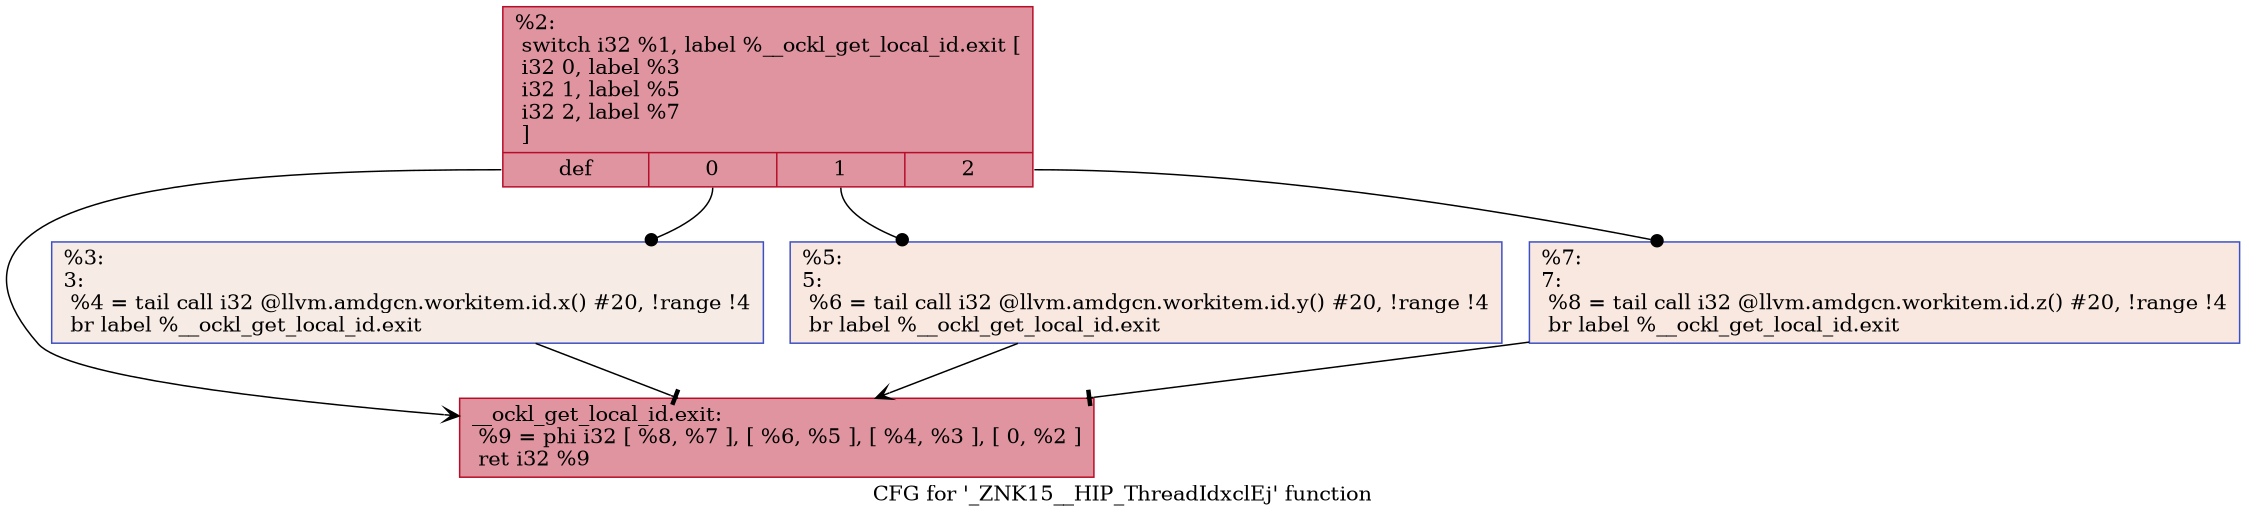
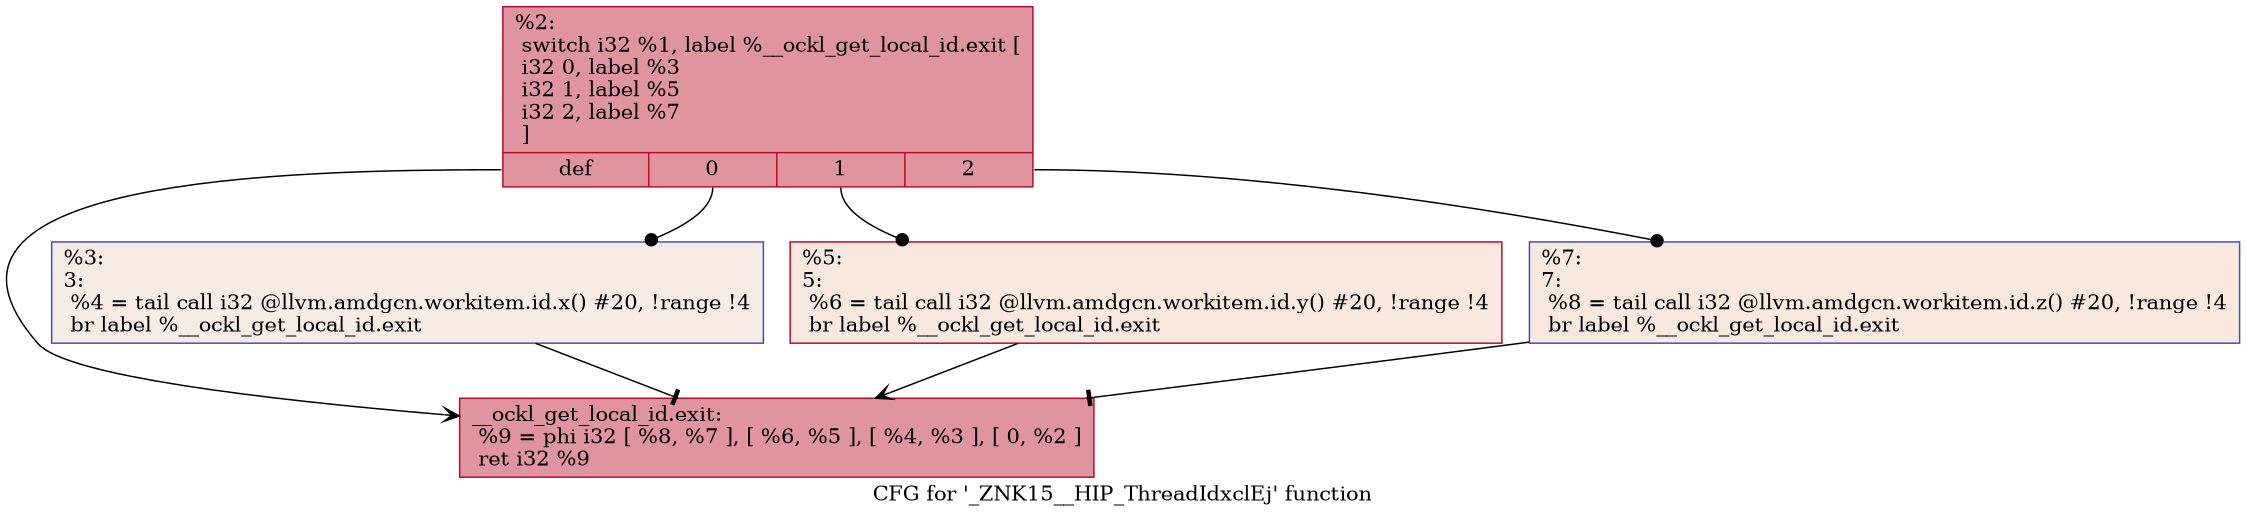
node "%5:": color #3d50c3ff -> #b70d28ff
